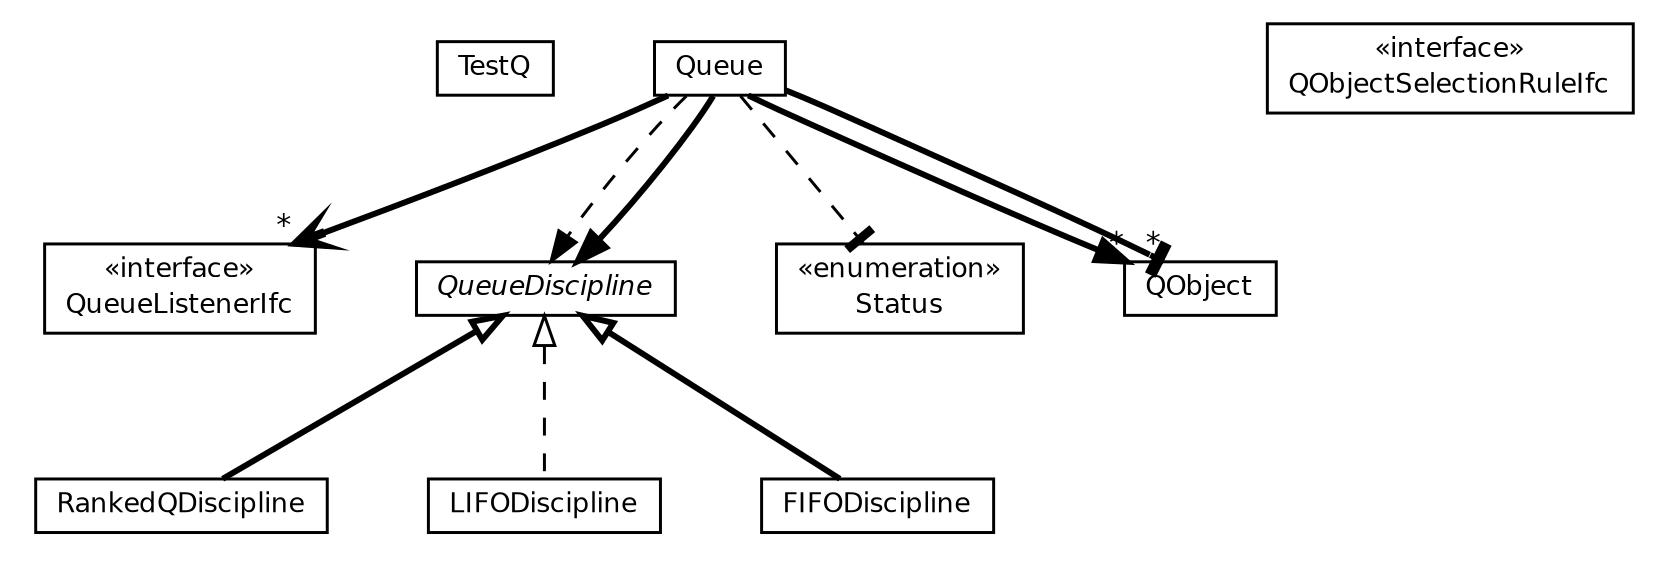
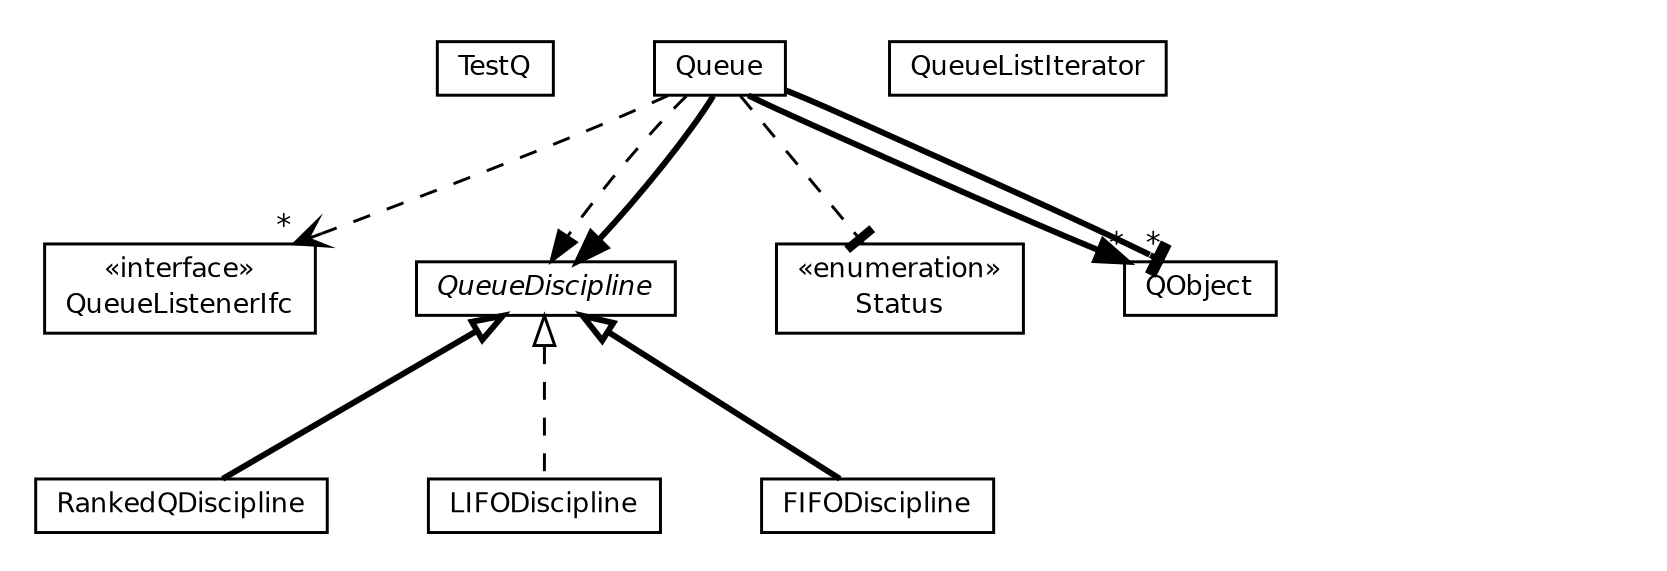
node "QueueListIterator": added
node "QObjectSelectionRuleIfc": removed
edge "Queue" -> "QueueListenerIfc": style bold -> dashed
